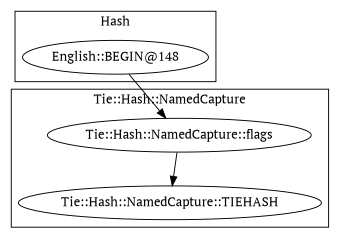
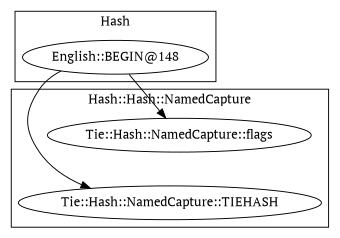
cluster "Tie::Hash::NamedCapture": label "Tie::Hash::NamedCapture" -> "Hash::Hash::NamedCapture"
edge "Tie::Hash::NamedCapture::flags" -> "Tie::Hash::NamedCapture::TIEHASH": now "English::BEGIN@148" -> "Tie::Hash::NamedCapture::TIEHASH"
